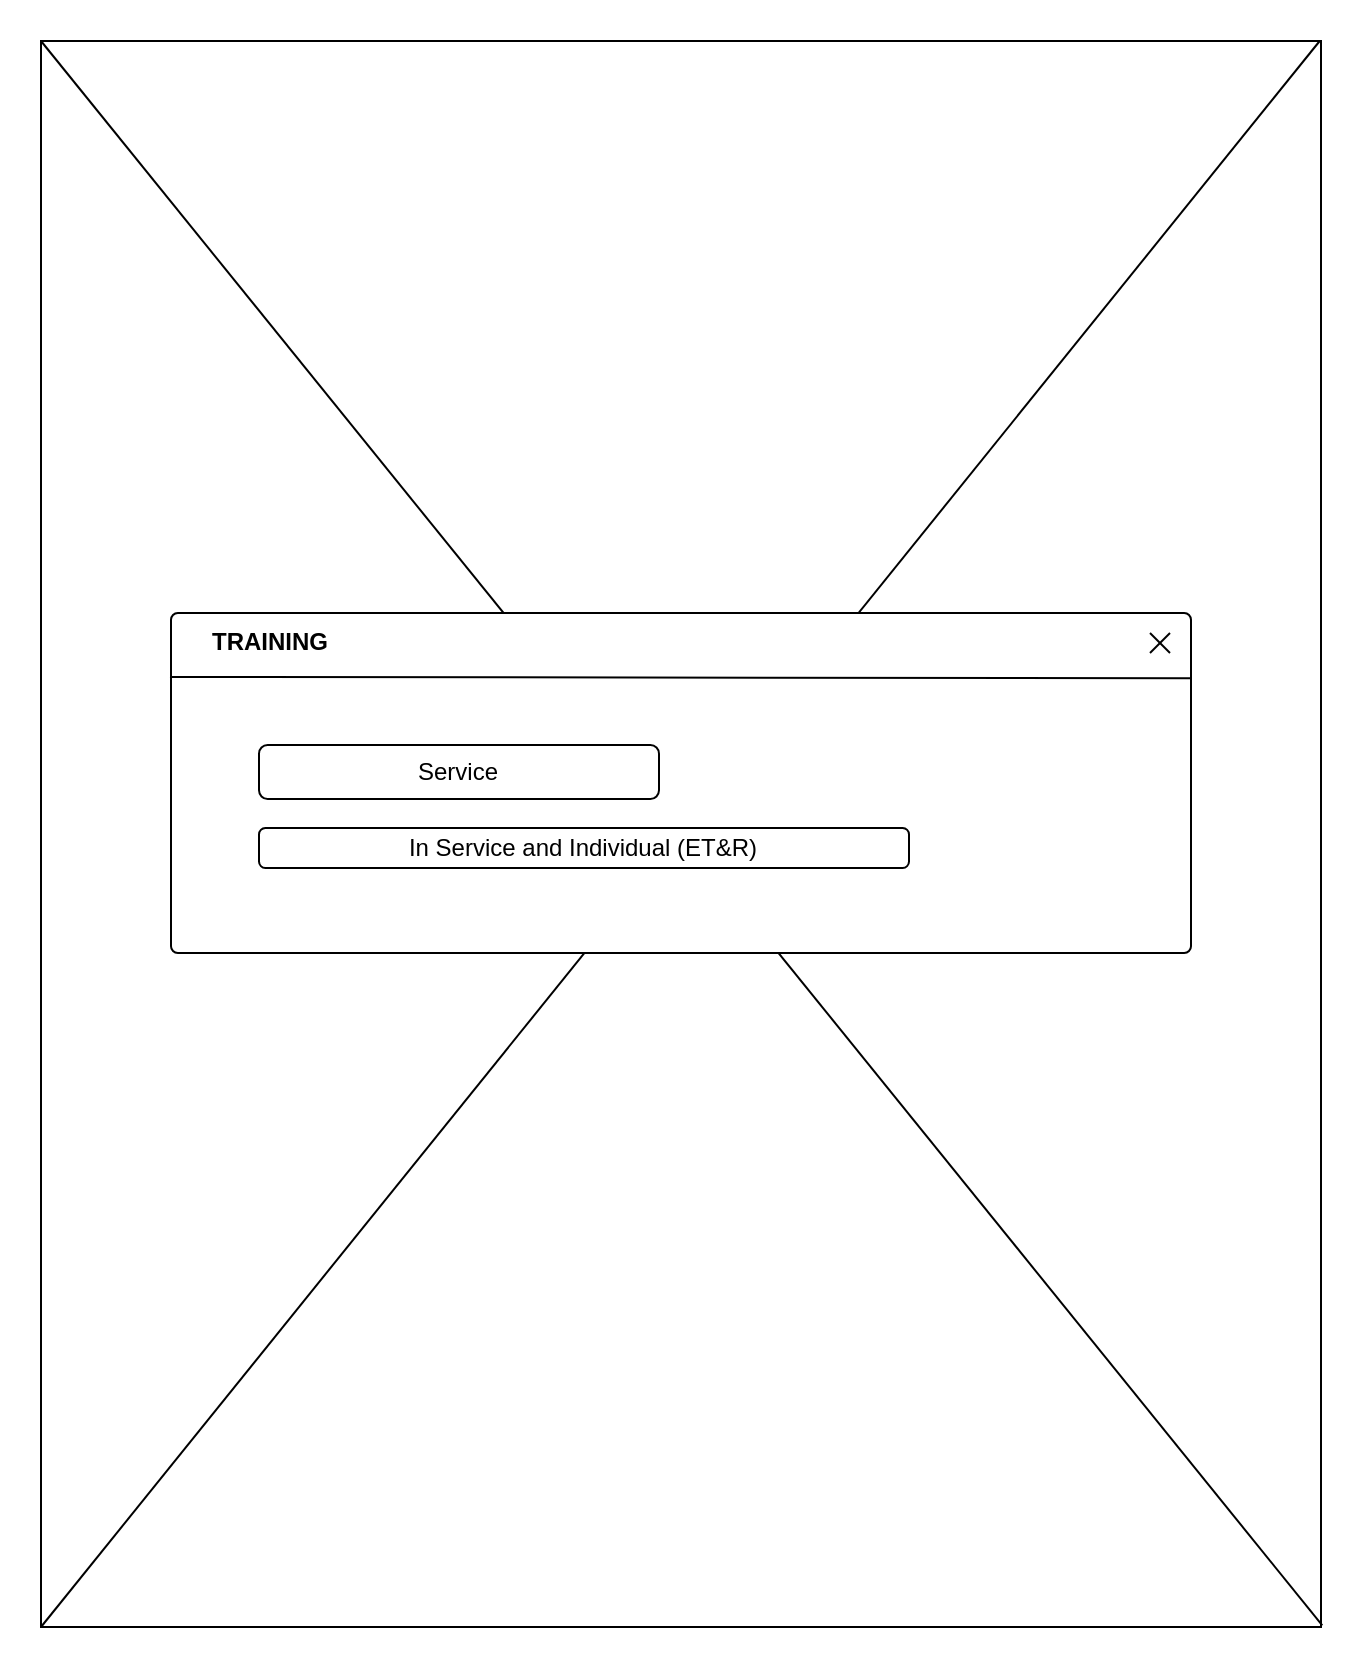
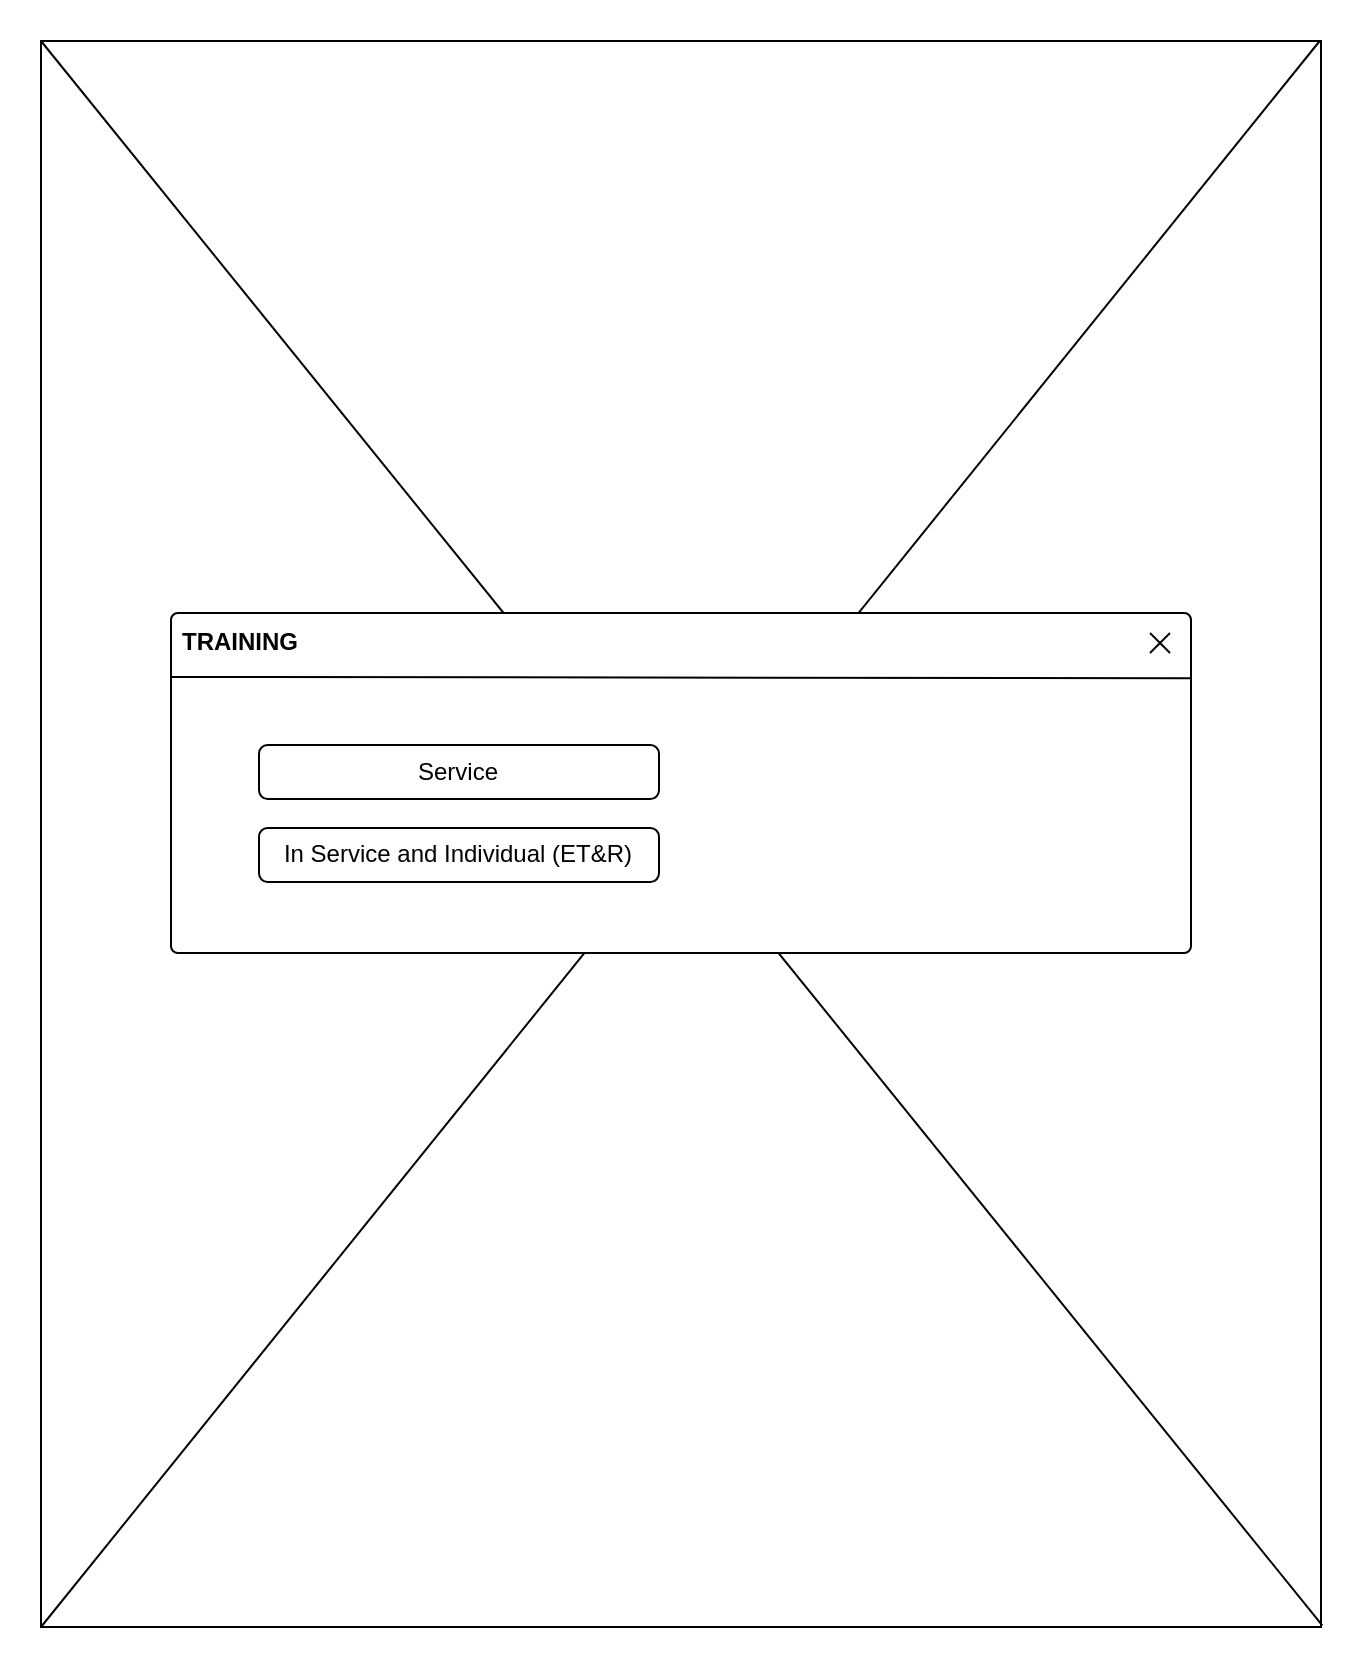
node "TRAINING": moved (270, 643) -> (240, 643)
node "In Service and Individual (ET&R)": size 650x40 -> 400x54
